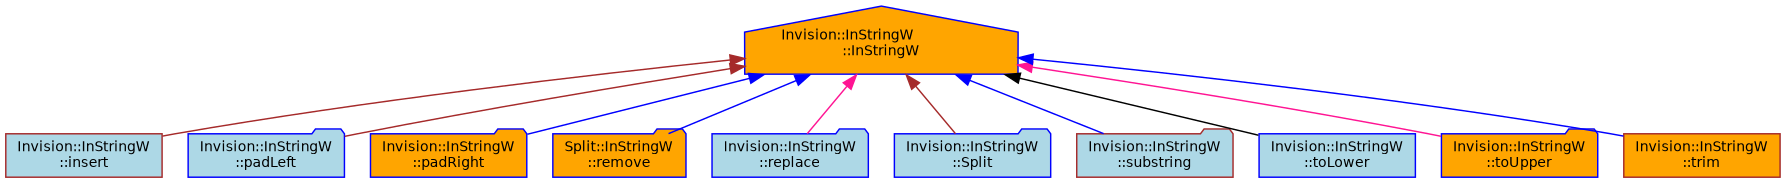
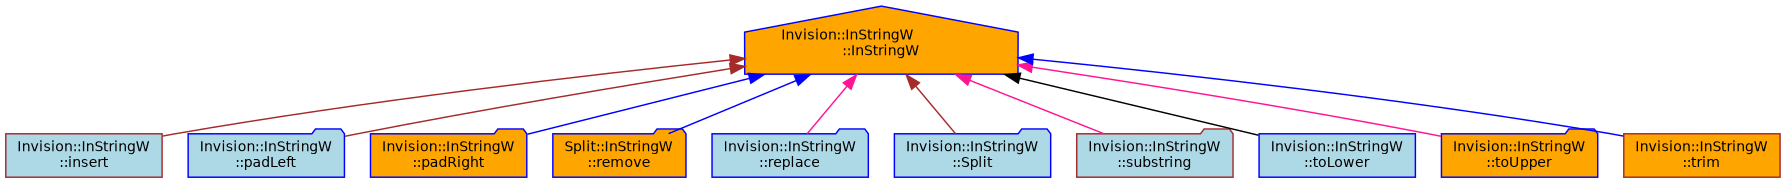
edge "Invision::InStringW ::substring" -> "Invision::InStringW ::InStringW": color blue -> deeppink
